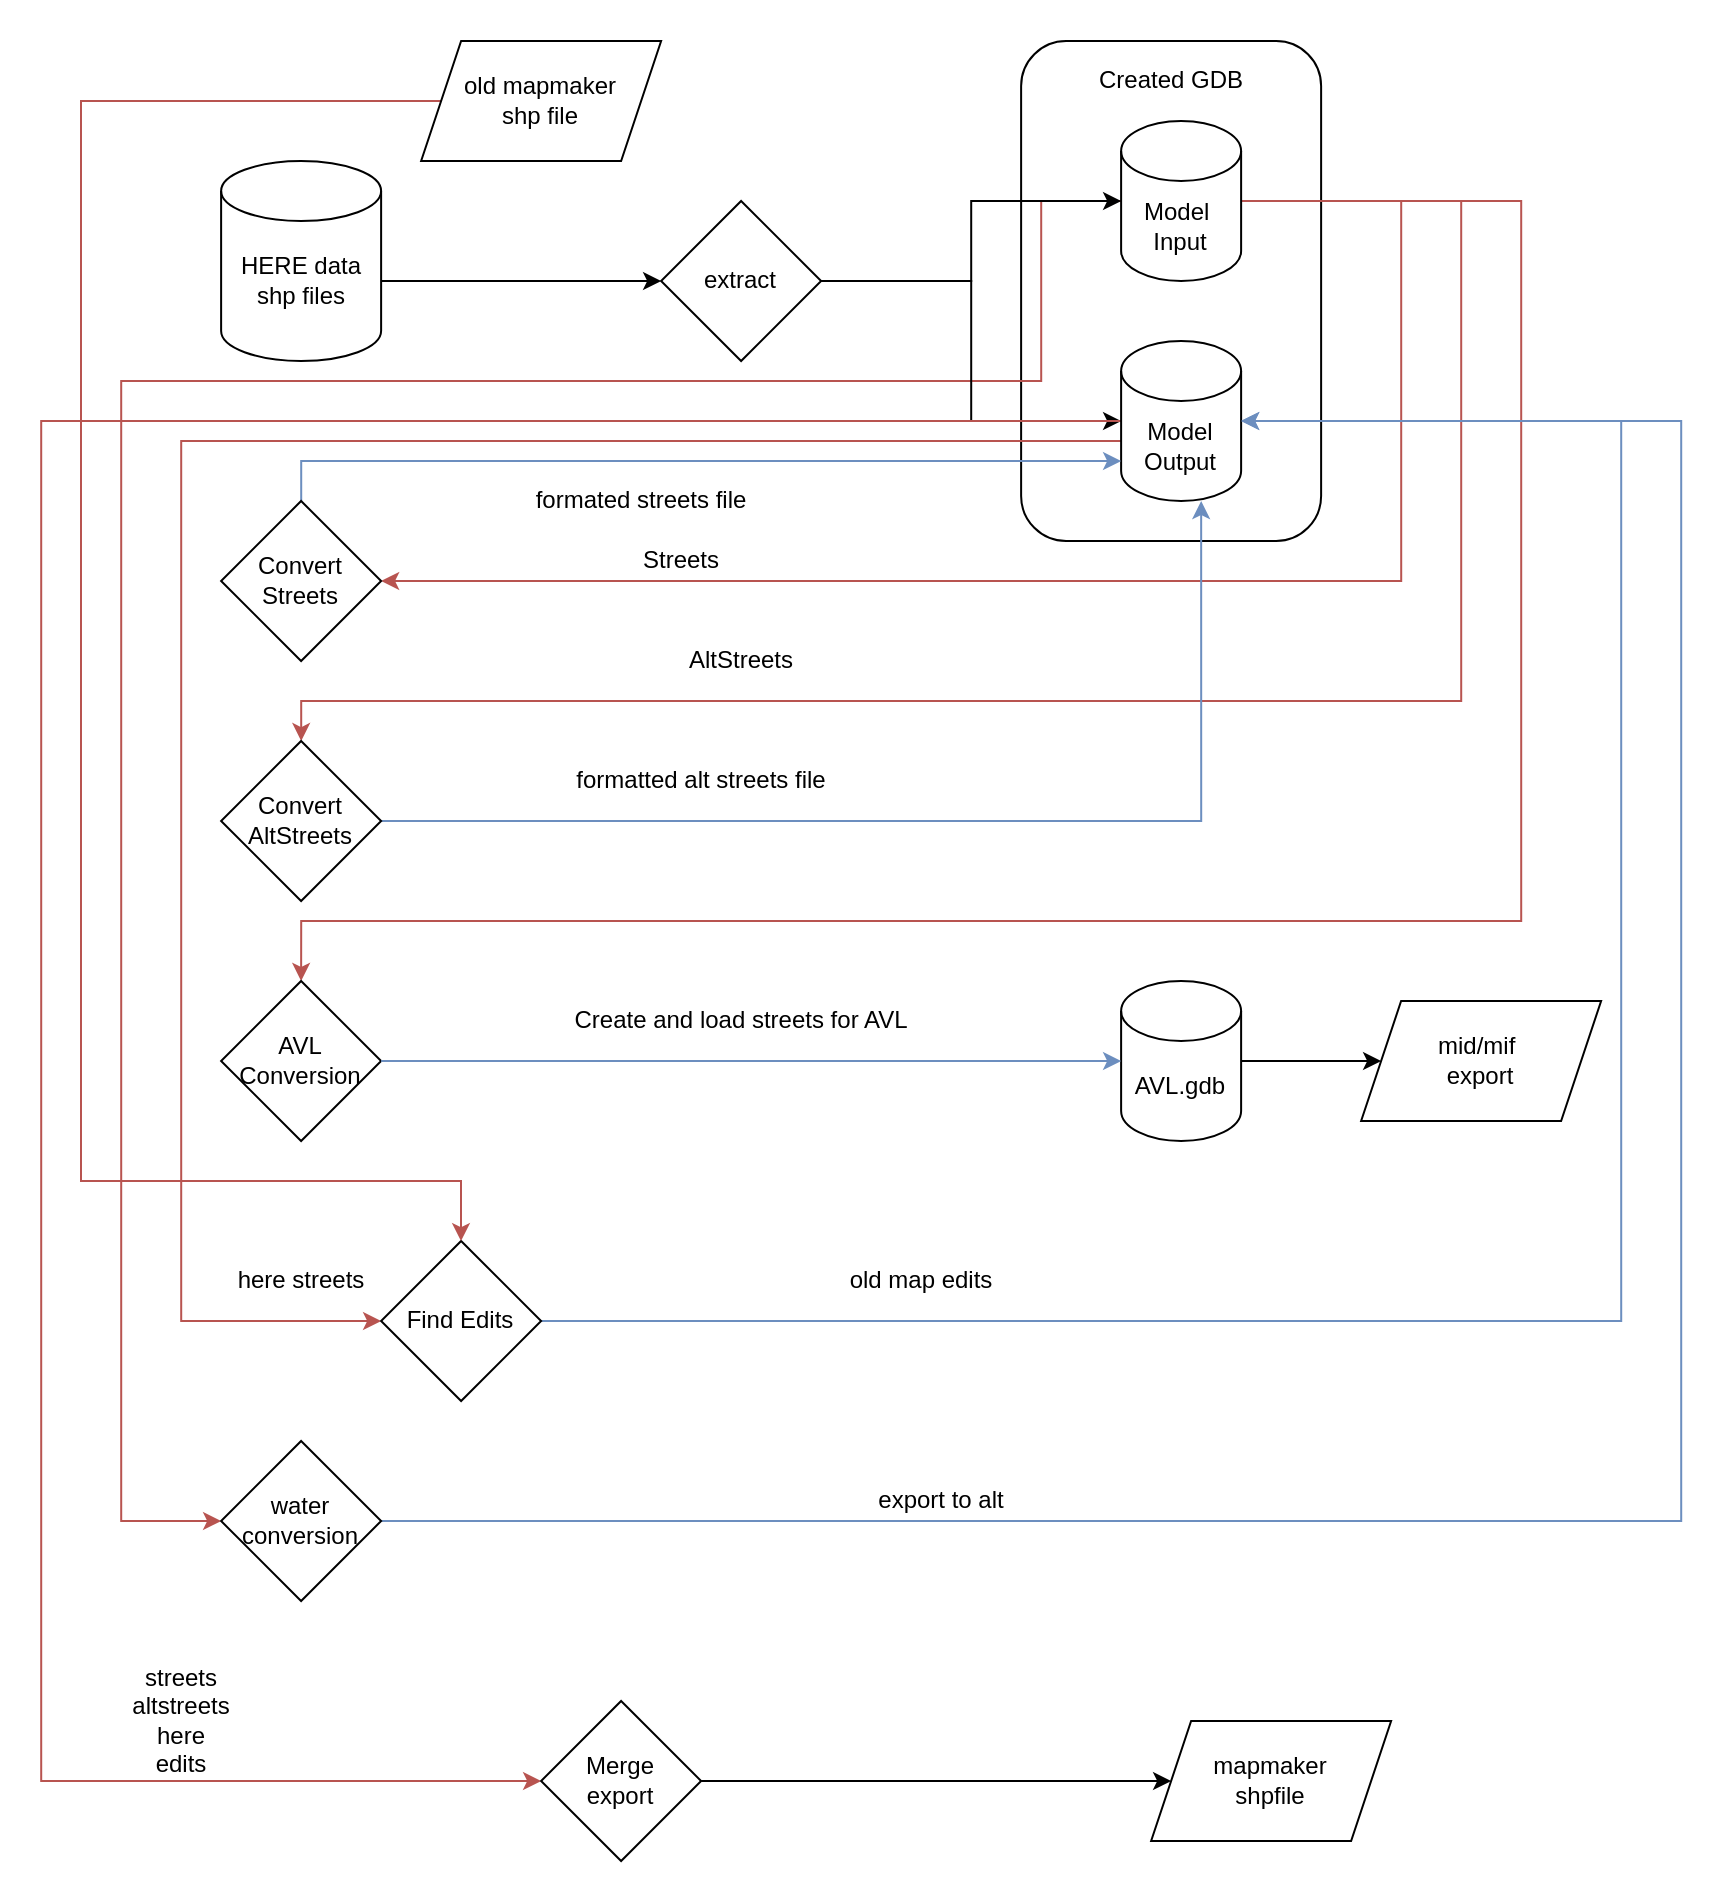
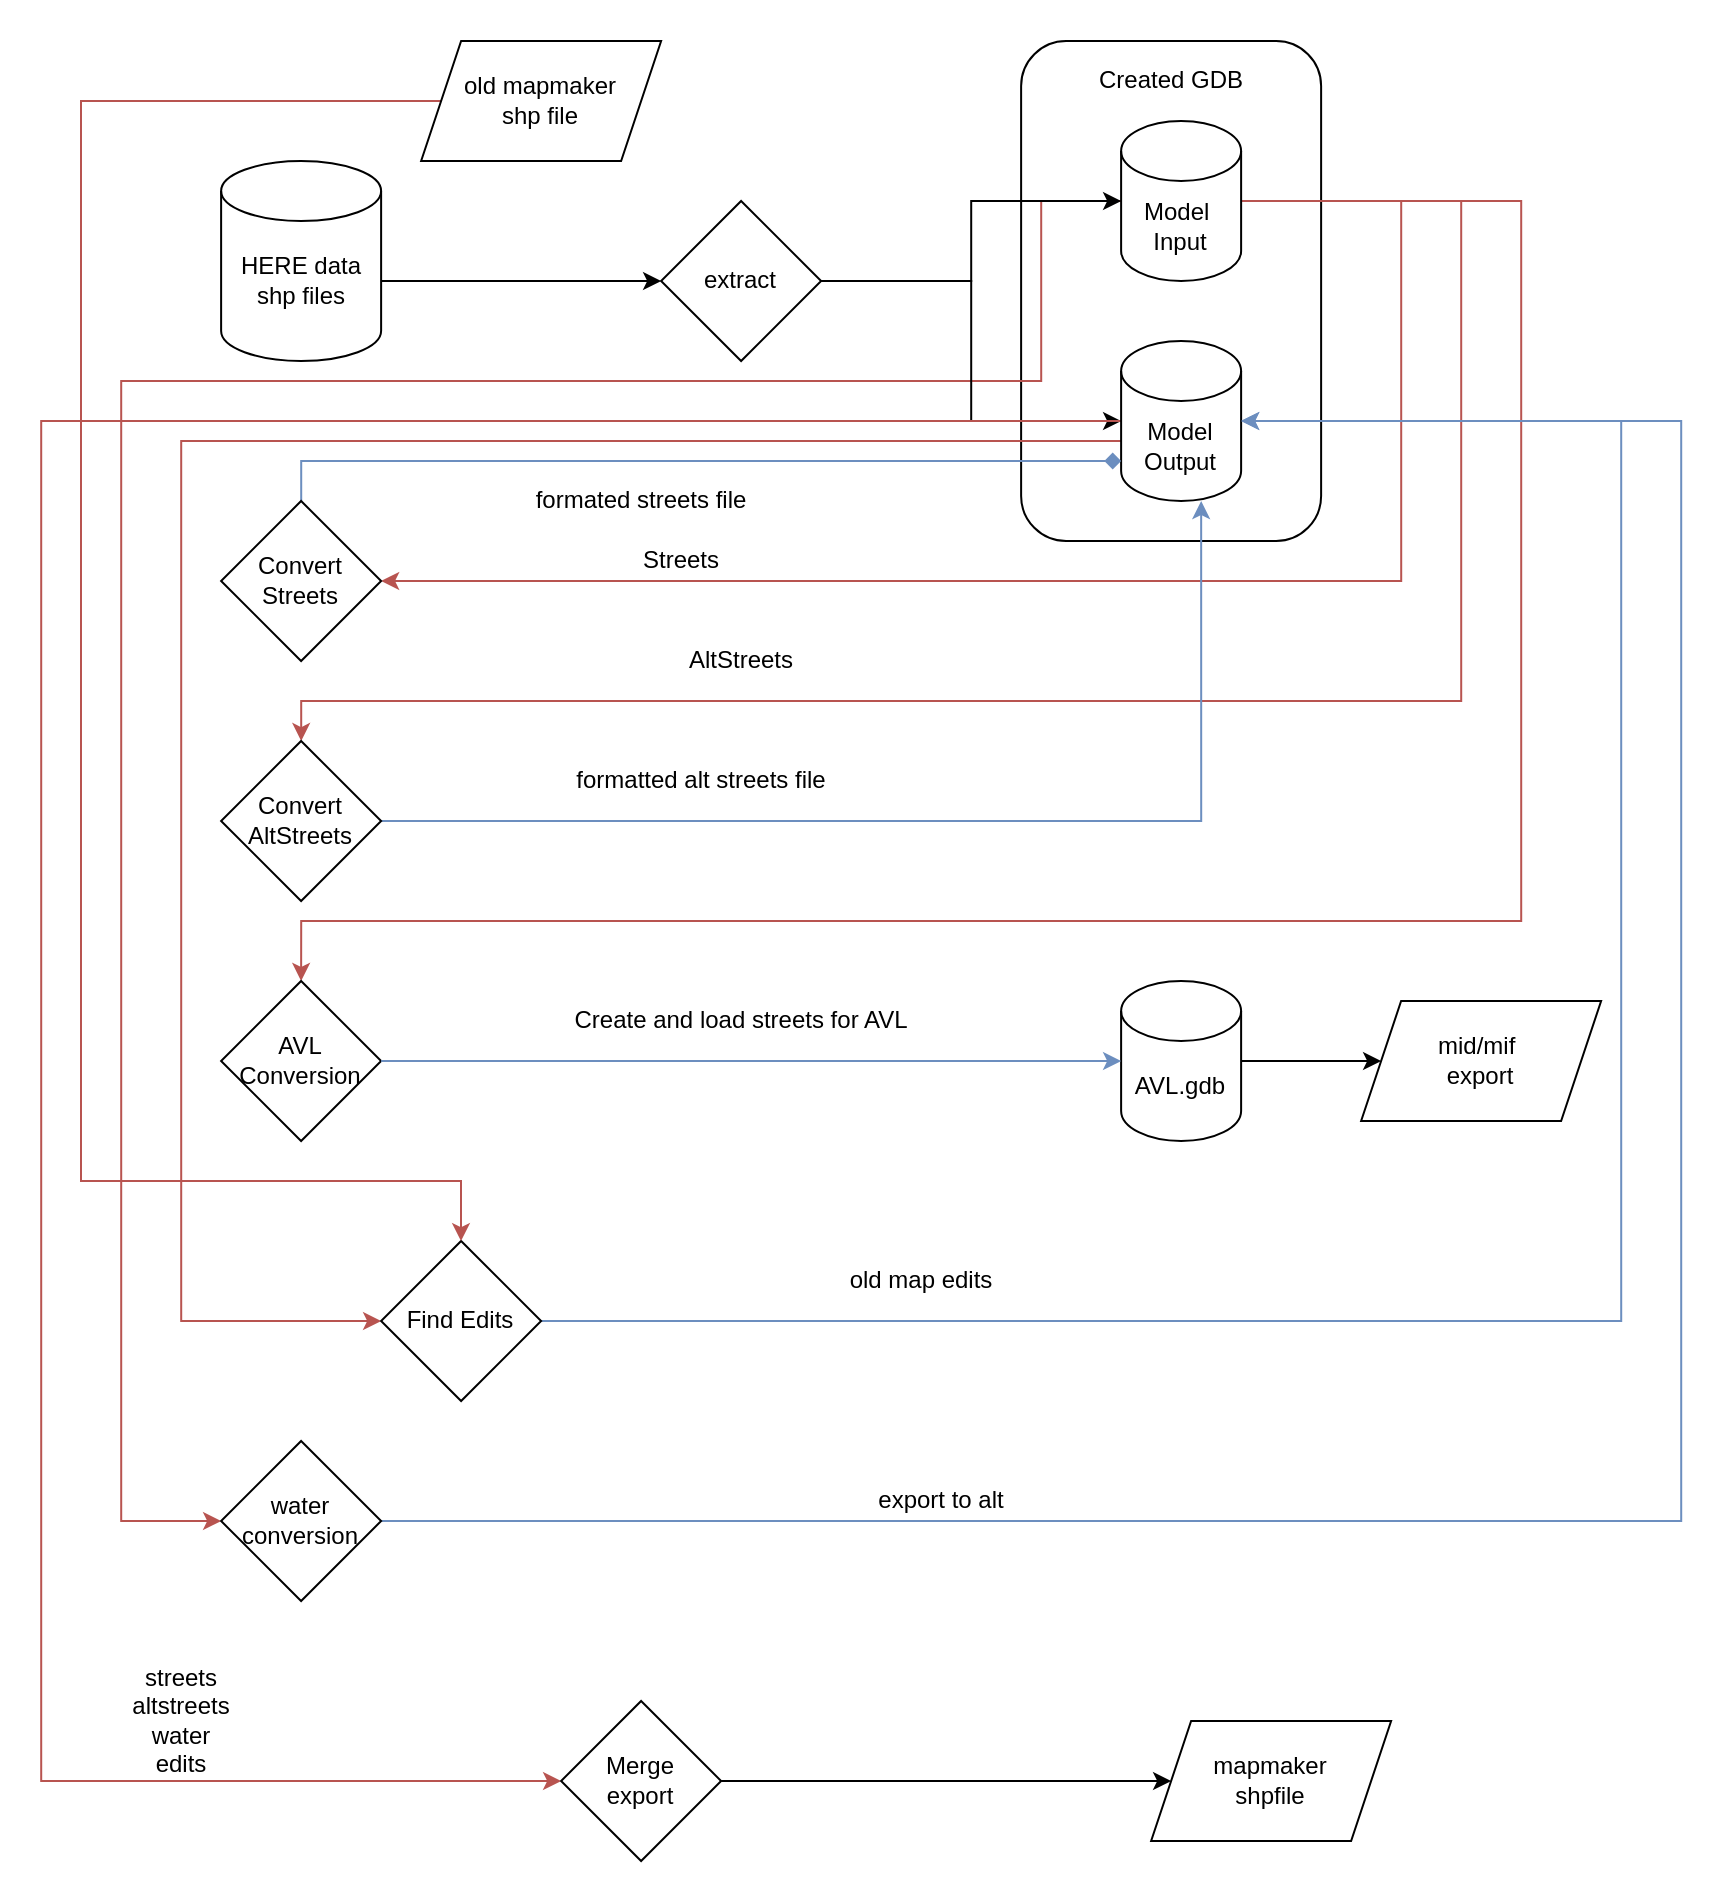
edge "Convert Streets" -> "Model Output": arrowhead classic -> diamond
node "here streets": removed
node "streets altstreets here edits": label "streets altstreets here edits" -> "streets altstreets water edits"
node "Merge export": moved (621, 1781) -> (641, 1781)
